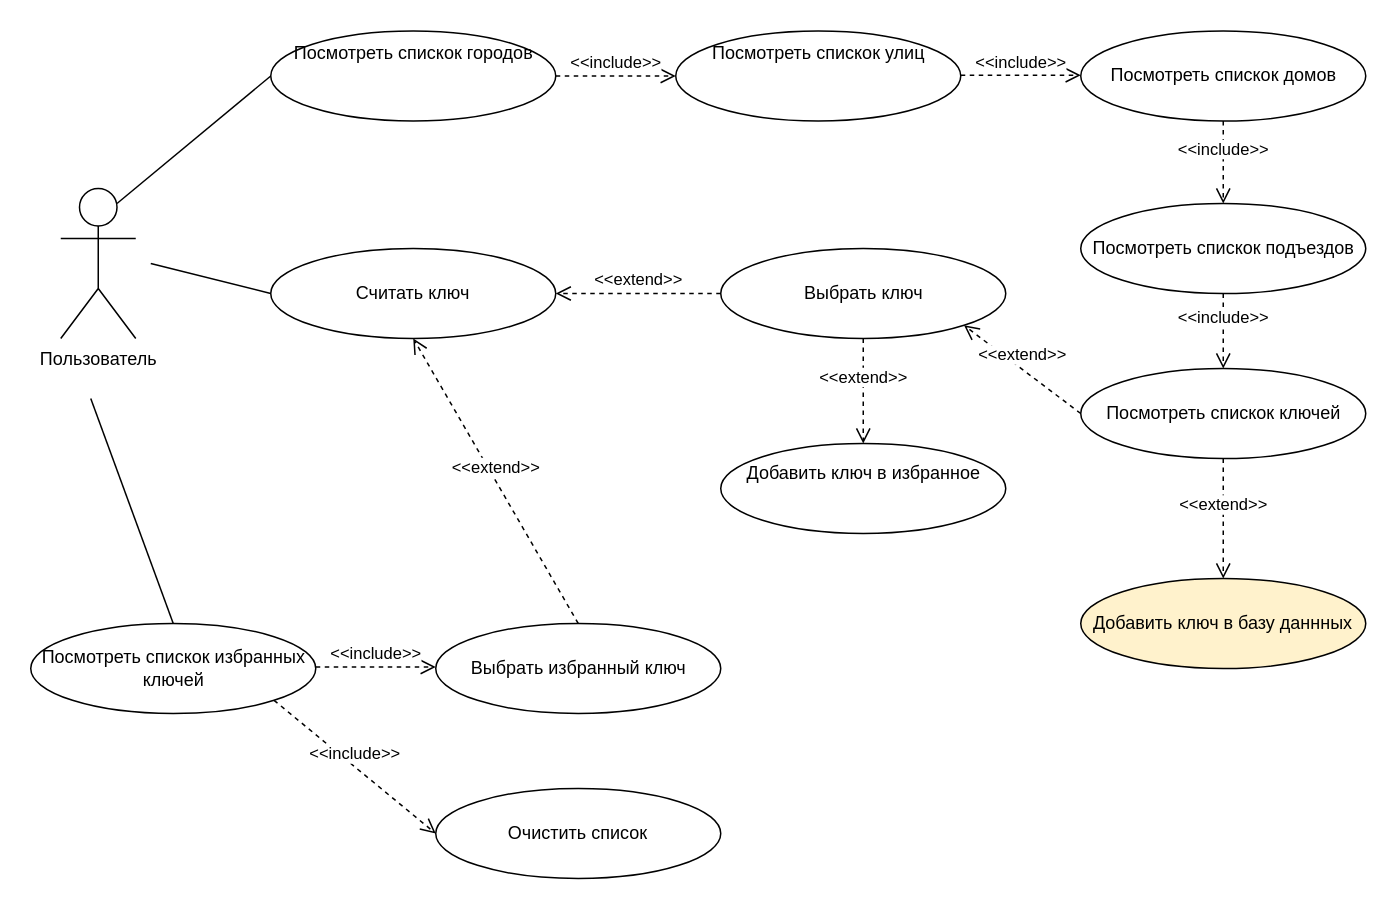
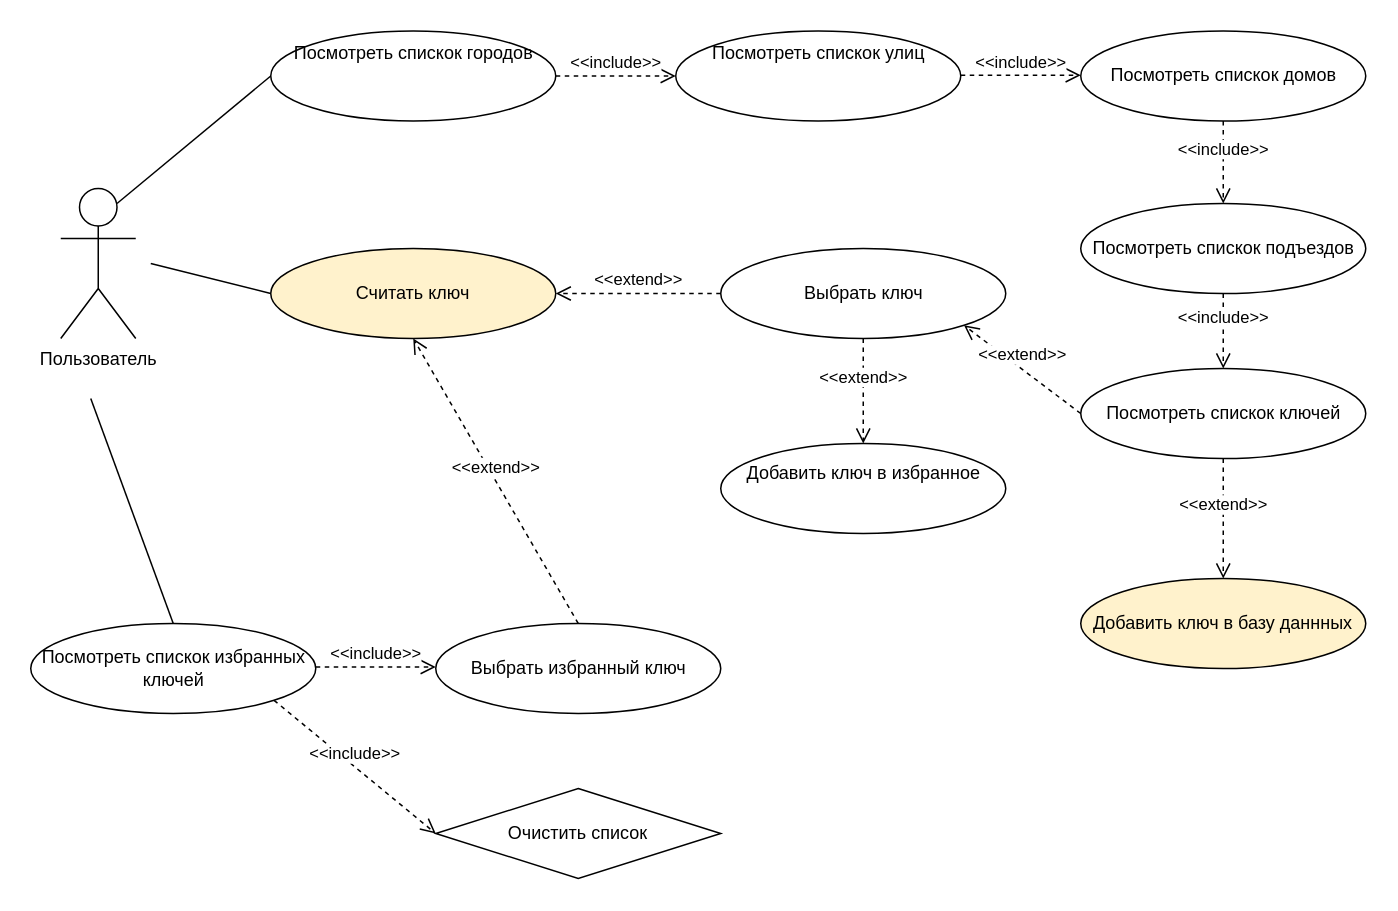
node "Считать ключ": fillcolor #ffffff -> #fff2cc
node "Очистить список": shape ellipse -> diamond
